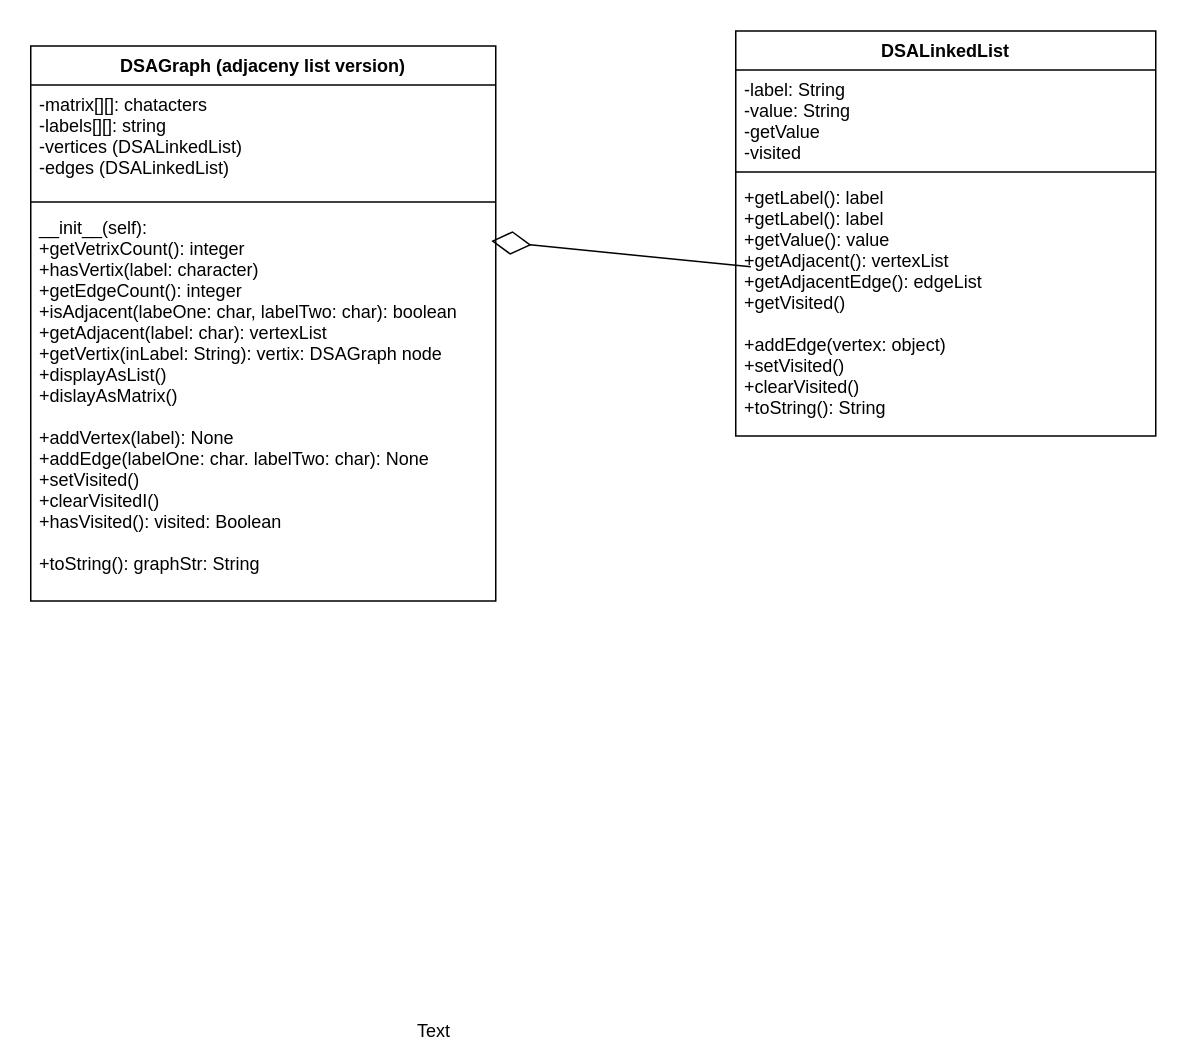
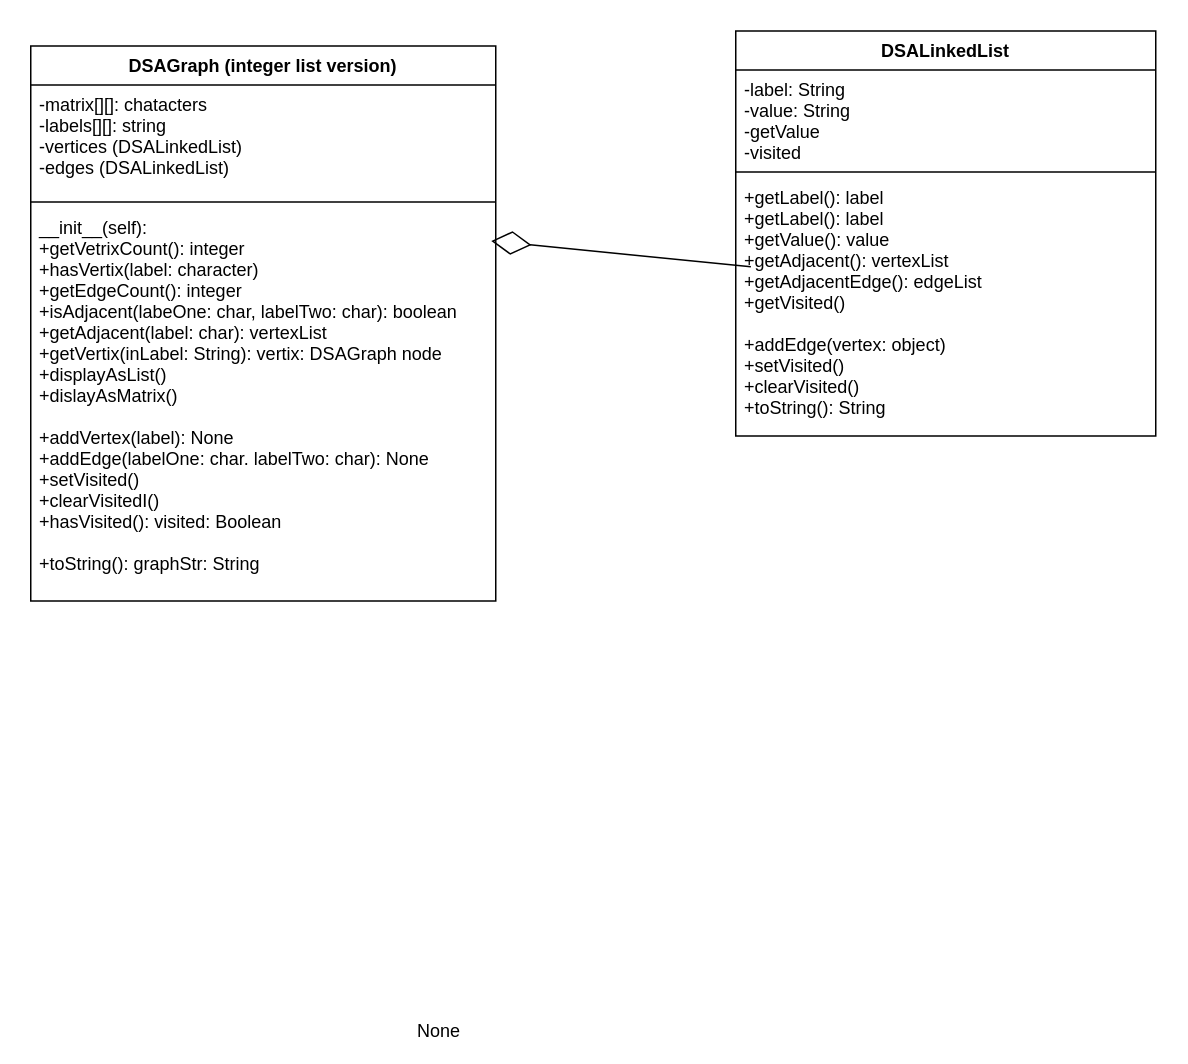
node "DSAGraph (adjaceny list version)": label "DSAGraph (adjaceny list version)" -> "DSAGraph (integer list version)"
node "Text": label "Text" -> "None"
